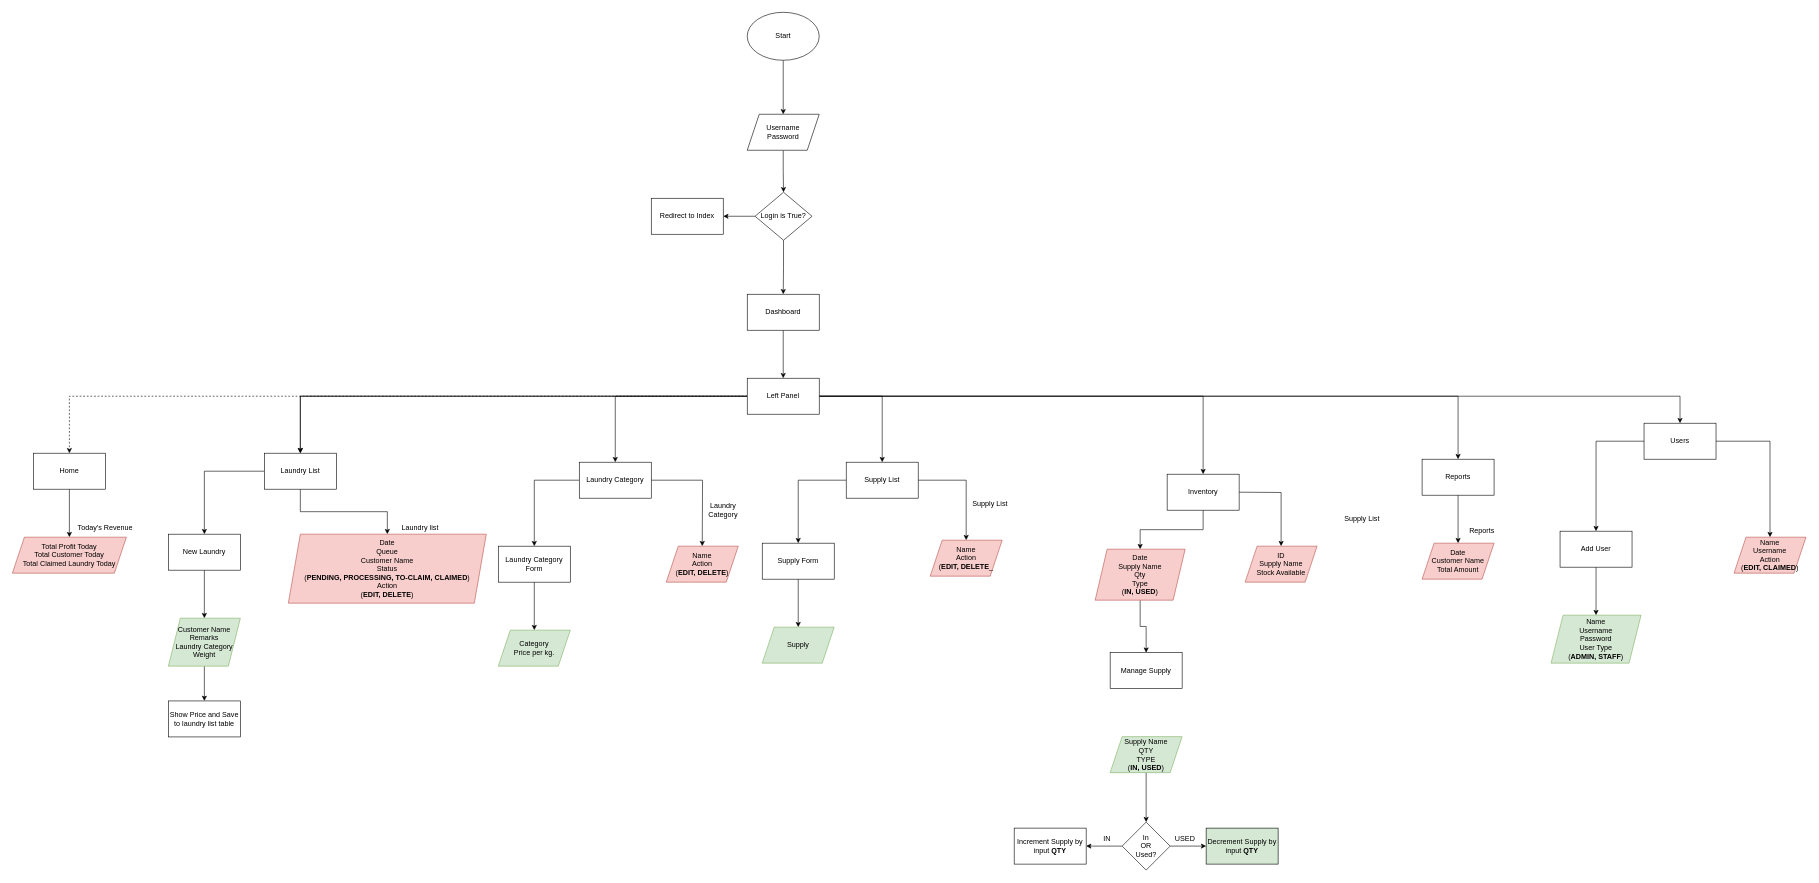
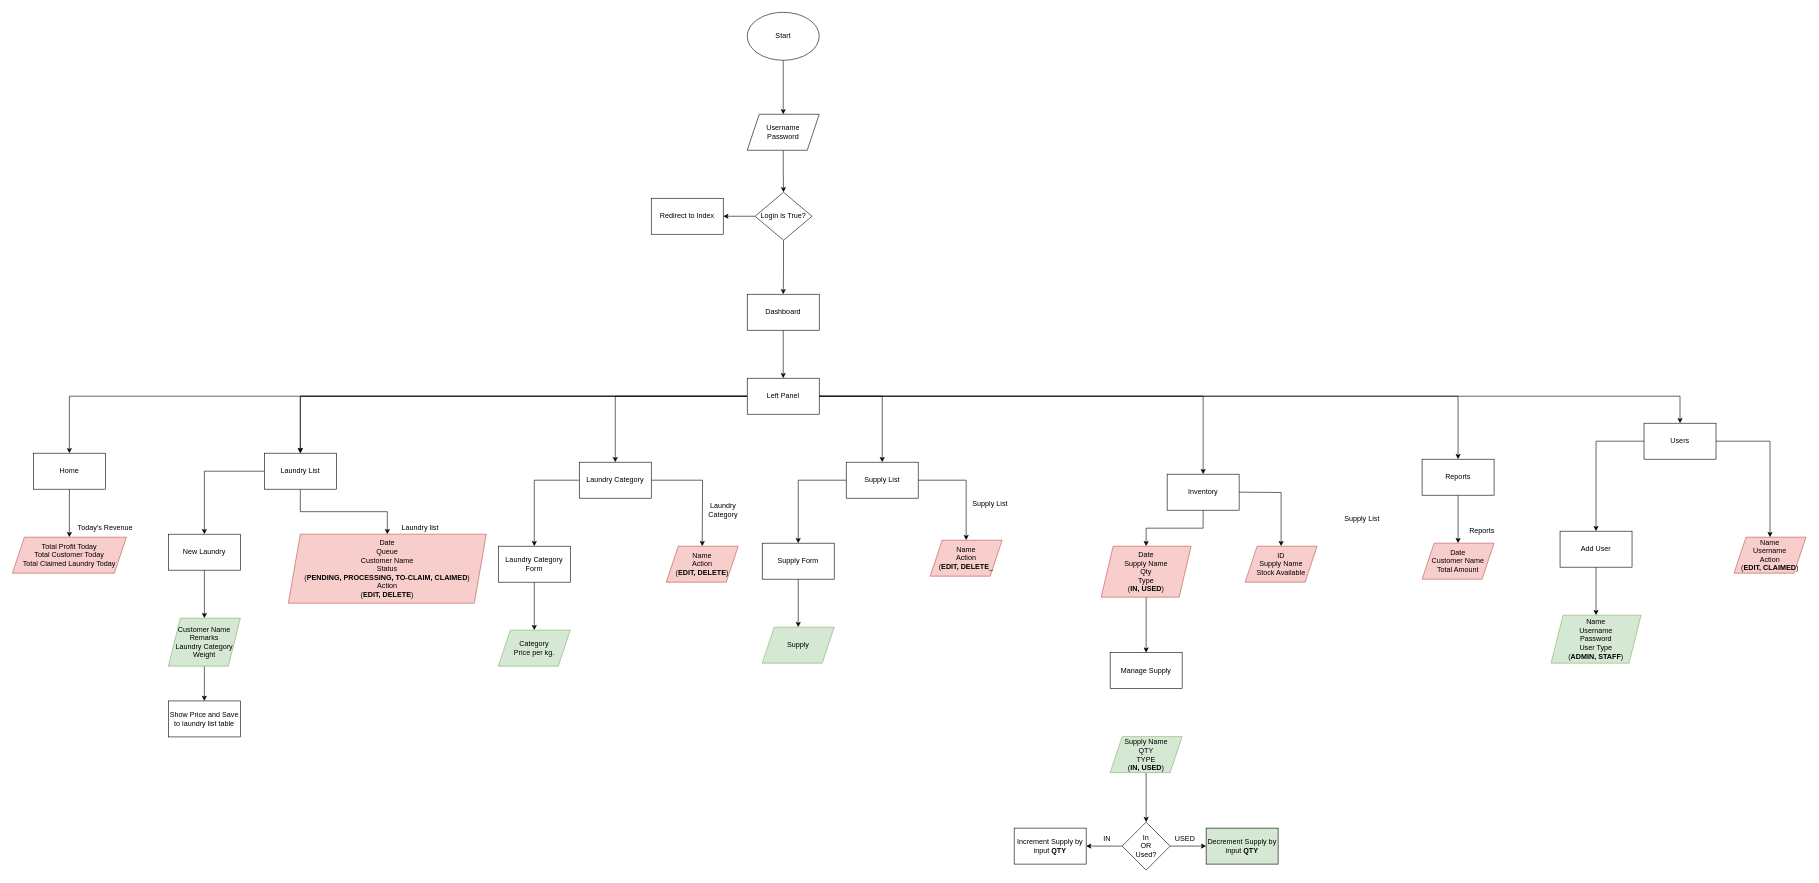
edge "Left Panel" -> "Home": style dashed -> solid
node "Date Supply Name Qty Type (IN, USED)": moved (1140, 575) -> (1146, 572)
